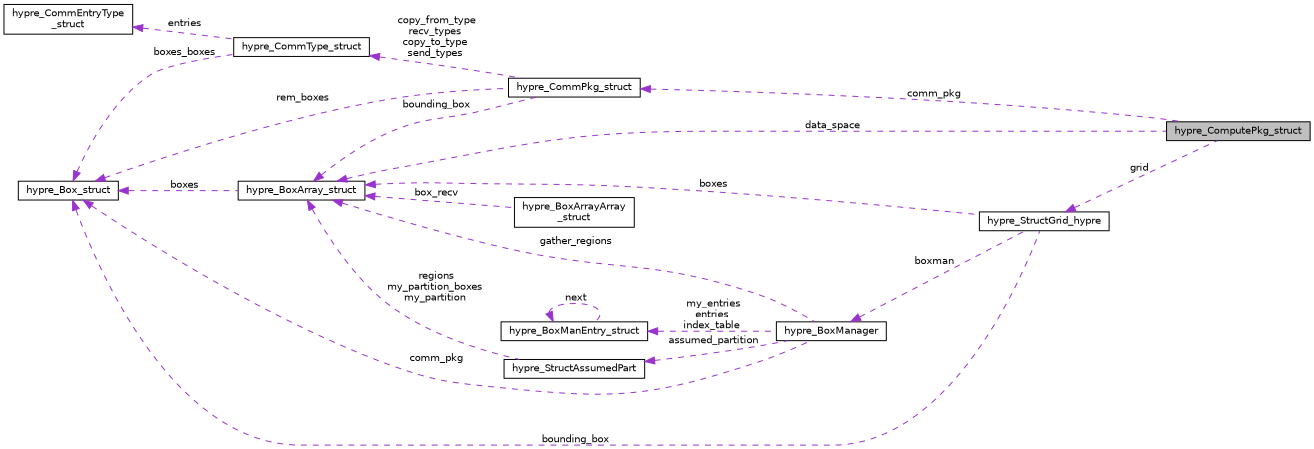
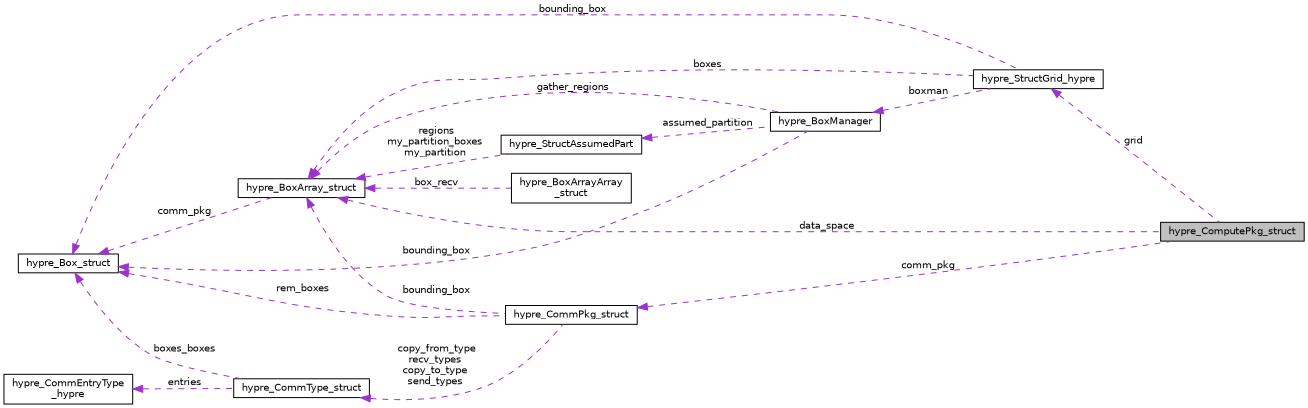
node "hypre_CommEntryType _struct": label "hypre_CommEntryType _struct" -> "hypre_CommEntryType _hypre"
edge "hypre_BoxArray_struct" -> "hypre_Box_struct": label " boxes" -> " comm_pkg"
node "hypre_BoxManEntry_struct": removed
edge "hypre_BoxManager" -> "hypre_Box_struct": label " comm_pkg" -> " bounding_box"
